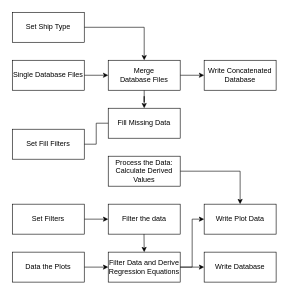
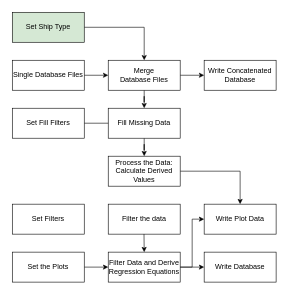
node "Set Ship Type": fillcolor #ffffff -> #d5e8d4
node "Set Fill Filters": moved (48, 144) -> (48, 123)
edge "Fill Missing Data" -> "Process the Data: Calculate Derived Values": added
edge "Set Filters" -> "Filter the data": removed
node "Data the Plots": label "Data the Plots" -> "Set the Plots"
